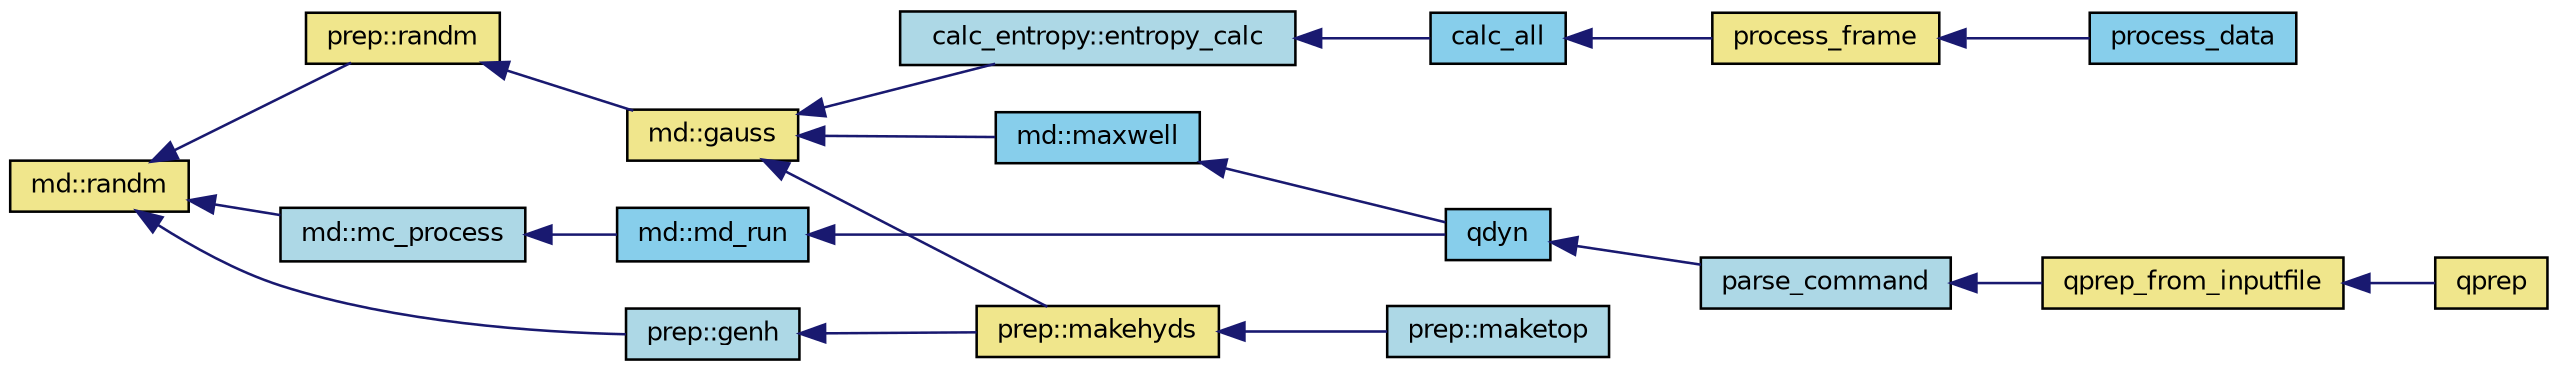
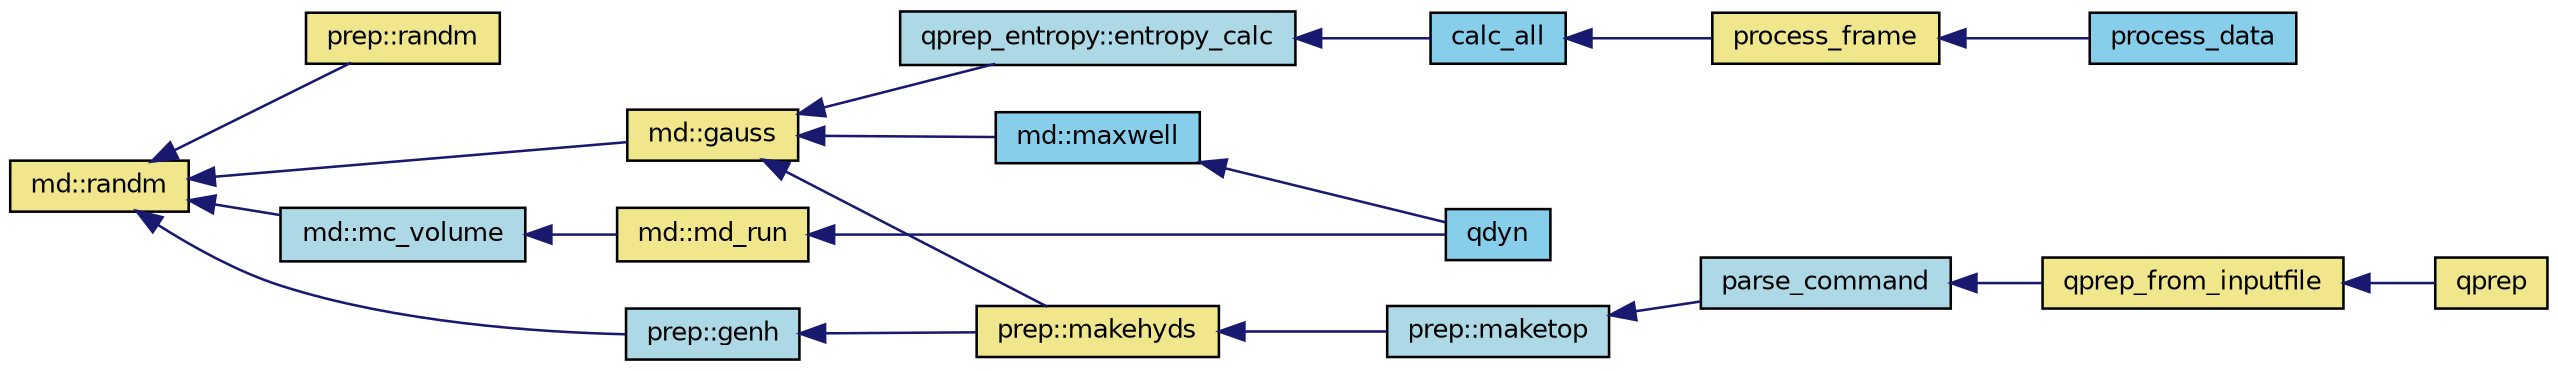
node "calc_entropy::entropy_calc": label "calc_entropy::entropy_calc" -> "qprep_entropy::entropy_calc"
edge "md::gauss" -> "prep::randm": now "md::gauss" -> "md::randm"
node "md::mc_process": label "md::mc_process" -> "md::mc_volume"
node "md::md_run": fillcolor skyblue -> khaki
edge "parse_command" -> "qdyn": now "parse_command" -> "prep::maketop"
